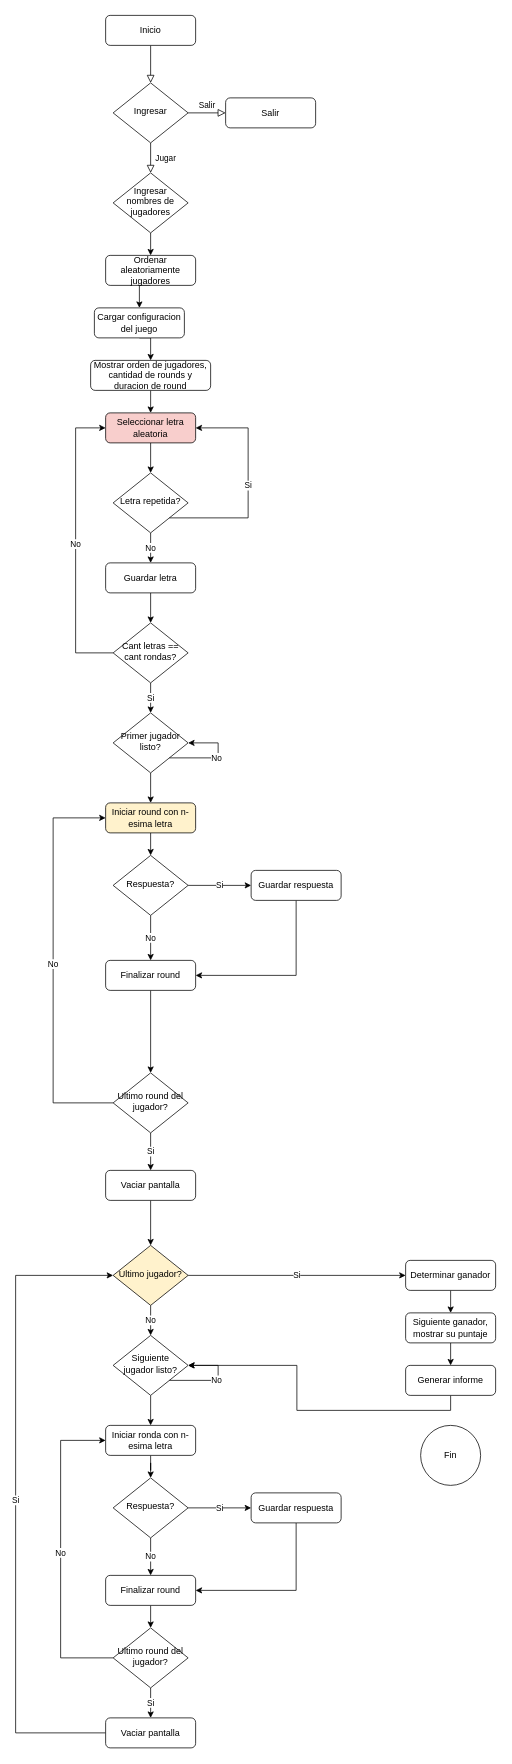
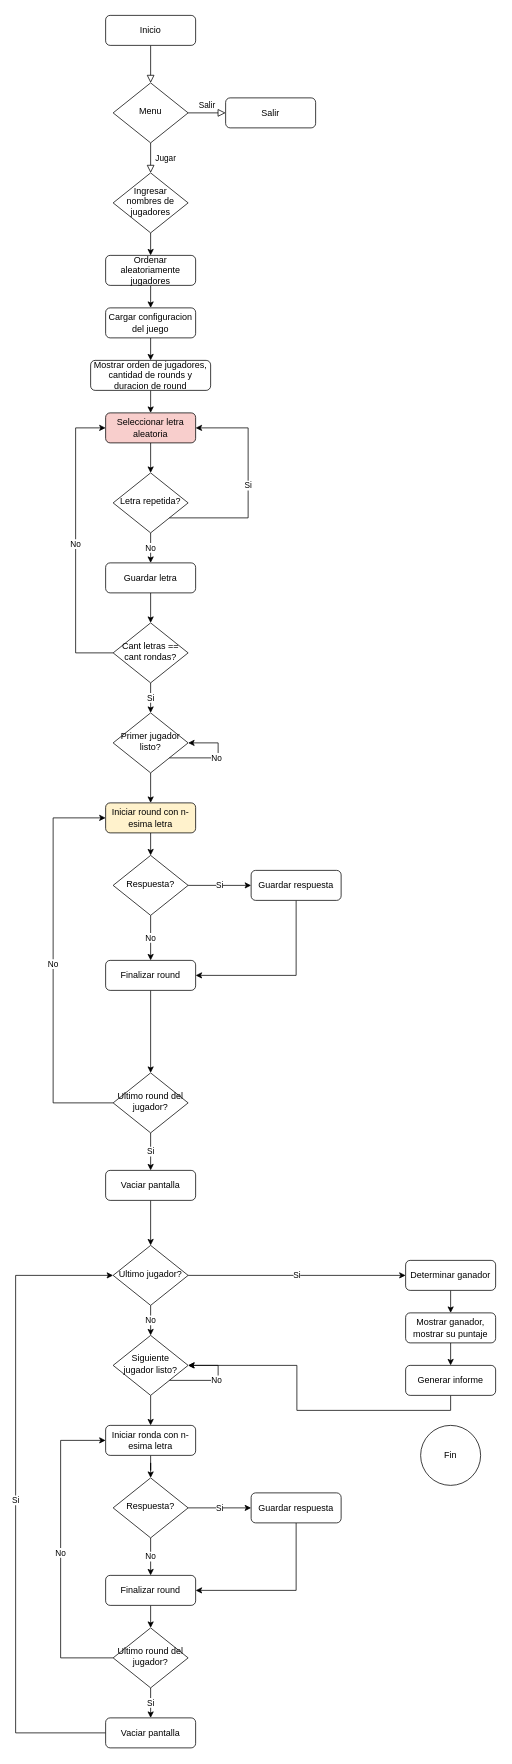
node "Ingresar": label "Ingresar" -> "Menu"
node "Cargar configuracion del juego": moved (139, 323) -> (150, 323)
node "Ultimo jugador?": fillcolor #fff2cc -> #ffffff
node "Siguiente ganador, mostrar su puntaje": label "Siguiente ganador, mostrar su puntaje" -> "Mostrar ganador, mostrar su puntaje"
